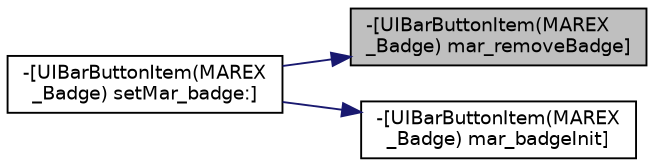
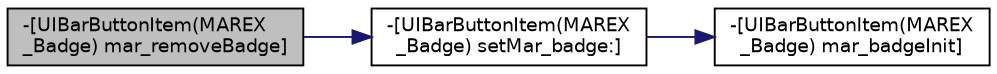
edge "-[UIBarButtonItem(MAREX _Badge) setMar_badge:]" -> "-[UIBarButtonItem(MAREX _Badge) mar_removeBadge]": reversed
